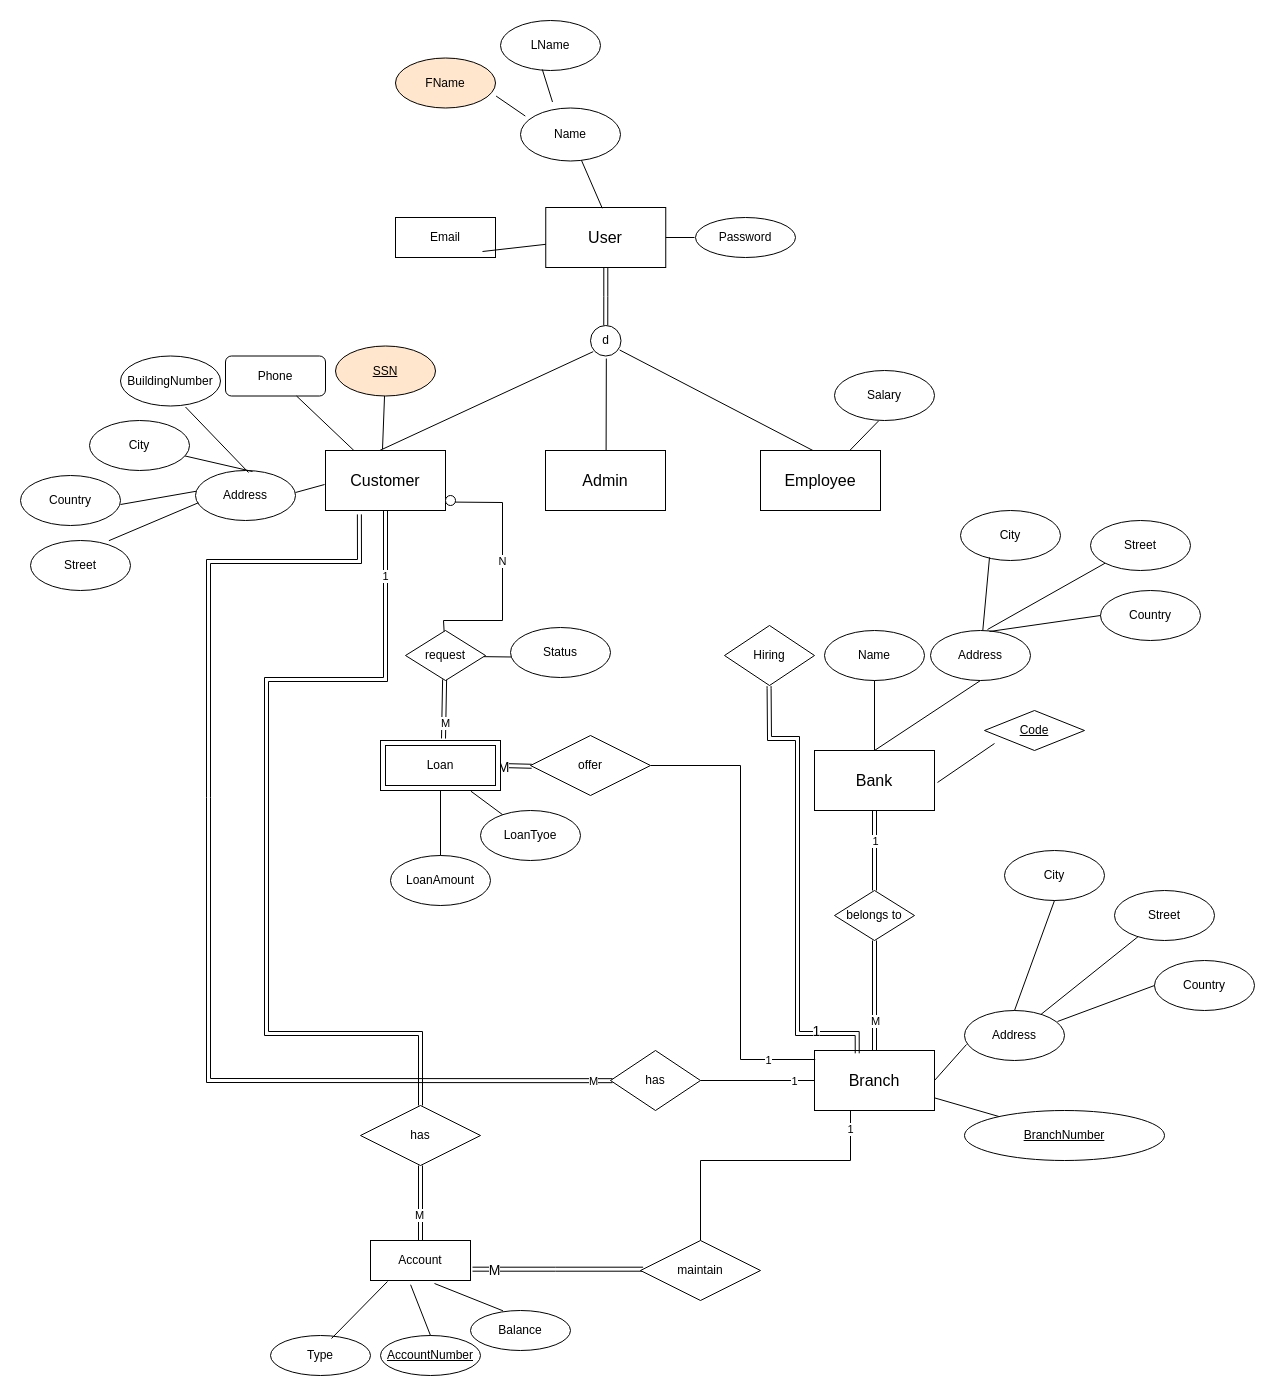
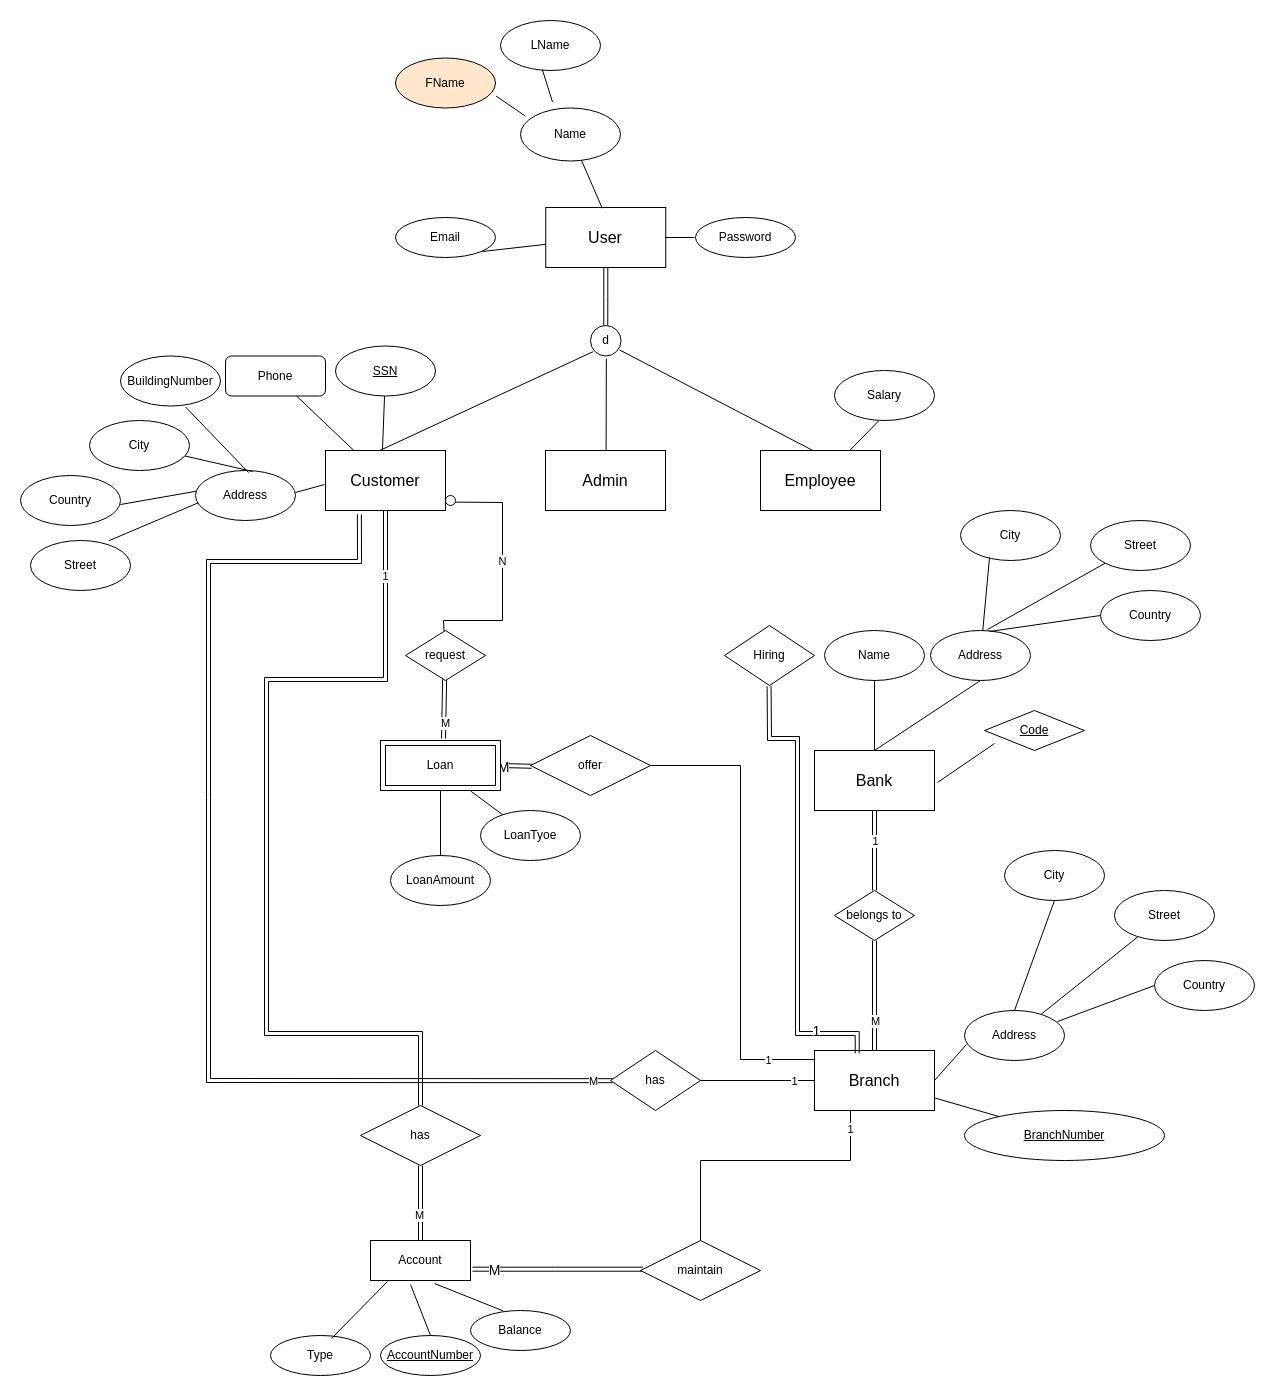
node "Email": shape rectangle -> ellipse
node "SSN": fillcolor #ffe6cc -> #ffffff
node "Status": removed
edge "Status" -- "request": removed
